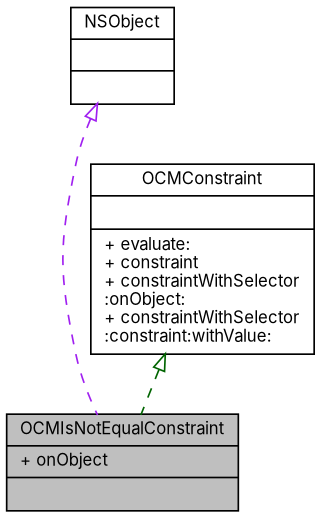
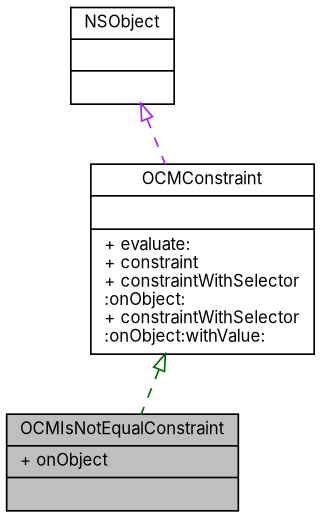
edge "OCMIsNotEqualConstraint" -> "NSObject": now "OCMConstraint" -> "NSObject"
node "OCMConstraint": text ":constraint:withValue:" -> ":onObject:withValue:"
